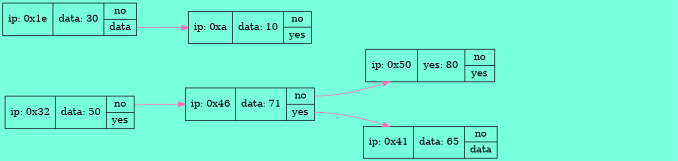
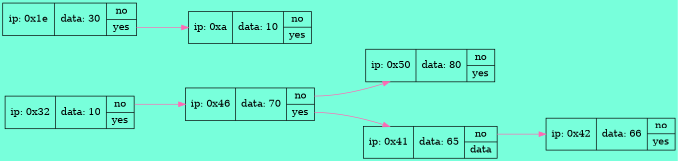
node "ip: 0x1e": text "data" -> "yes"
node "ip: 0x50": text "yes: 80" -> "data: 80"
node "ip: 0x46": text "data: 71" -> "data: 70"
node "ip: 0x32": text "data: 50" -> "data: 10"
node "ip: 0x42": added
